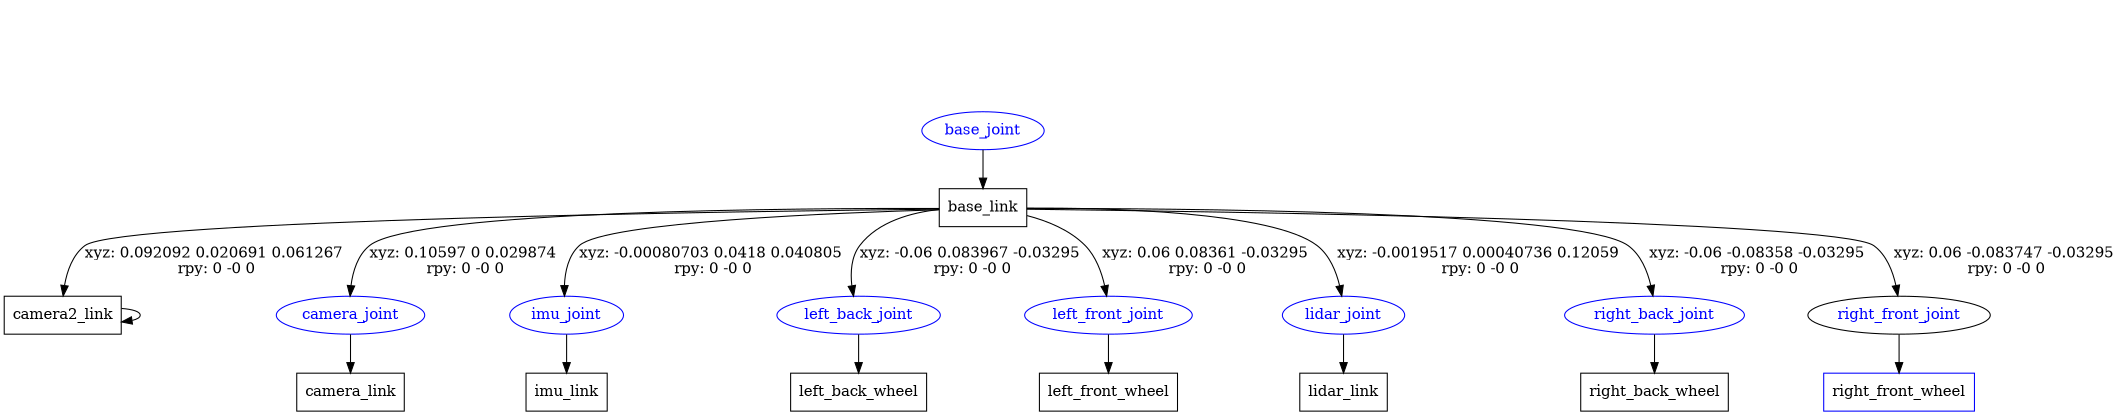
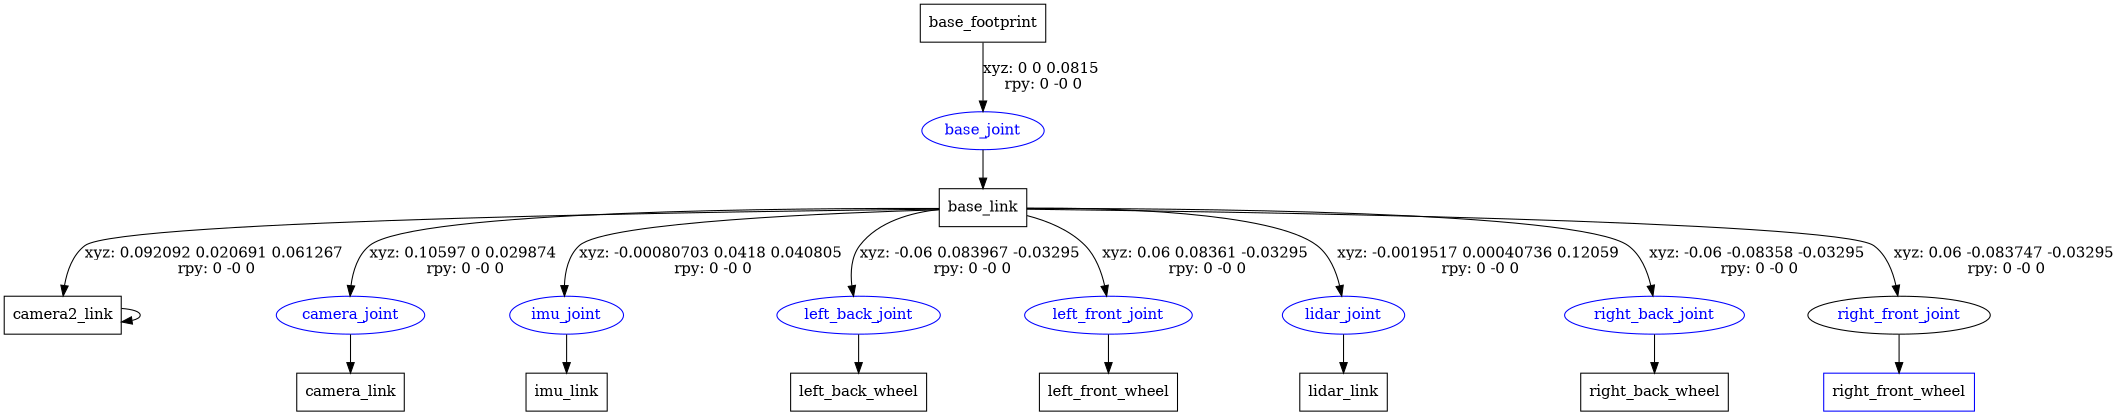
node "base_footprint": added
